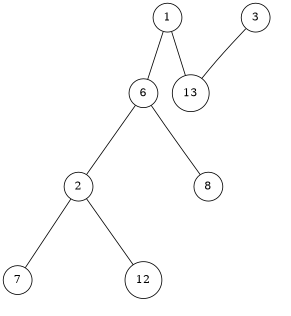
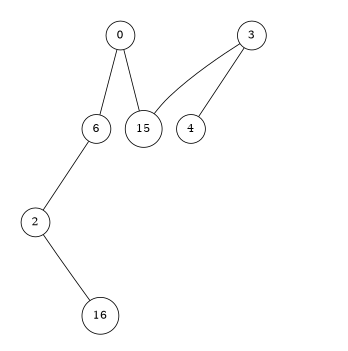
node "1": label "1" -> "0"
node "13": label "13" -> "15"
node "4": added
node "8": removed
node "7": removed
node "12": label "12" -> "16"
